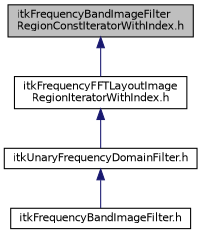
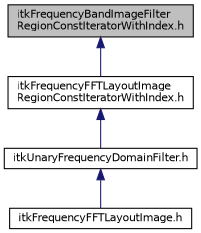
node "itkFrequencyFFTLayoutImage RegionIteratorWithIndex.h": label "itkFrequencyFFTLayoutImage RegionIteratorWithIndex.h" -> "itkFrequencyFFTLayoutImage RegionConstIteratorWithIndex.h"
node "itkFrequencyBandImageFilter.h": label "itkFrequencyBandImageFilter.h" -> "itkFrequencyFFTLayoutImage.h"
